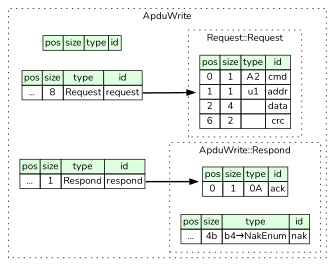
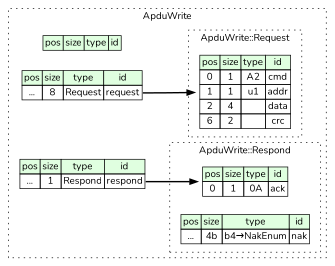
cluster "Request::Request": label "Request::Request" -> "ApduWrite::Request"
